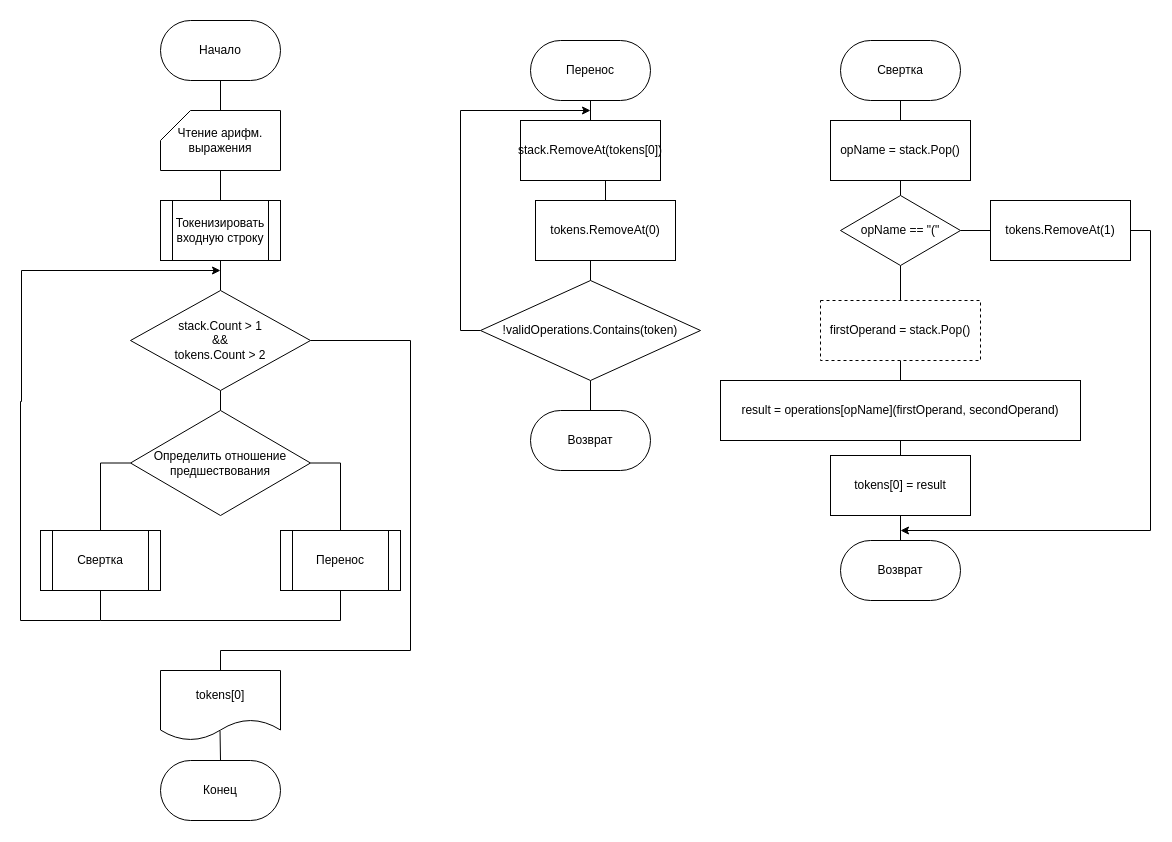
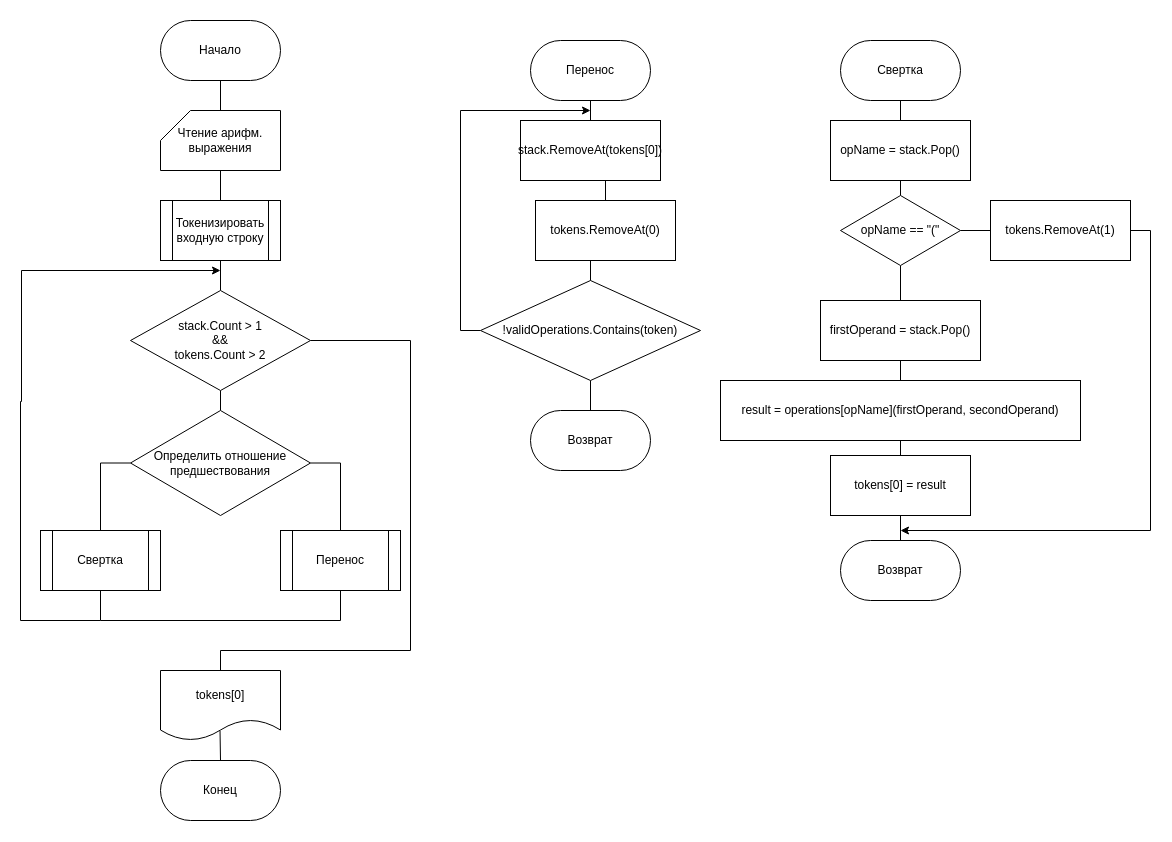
node "firstOperand = stack.Pop()": style dashed -> solid
